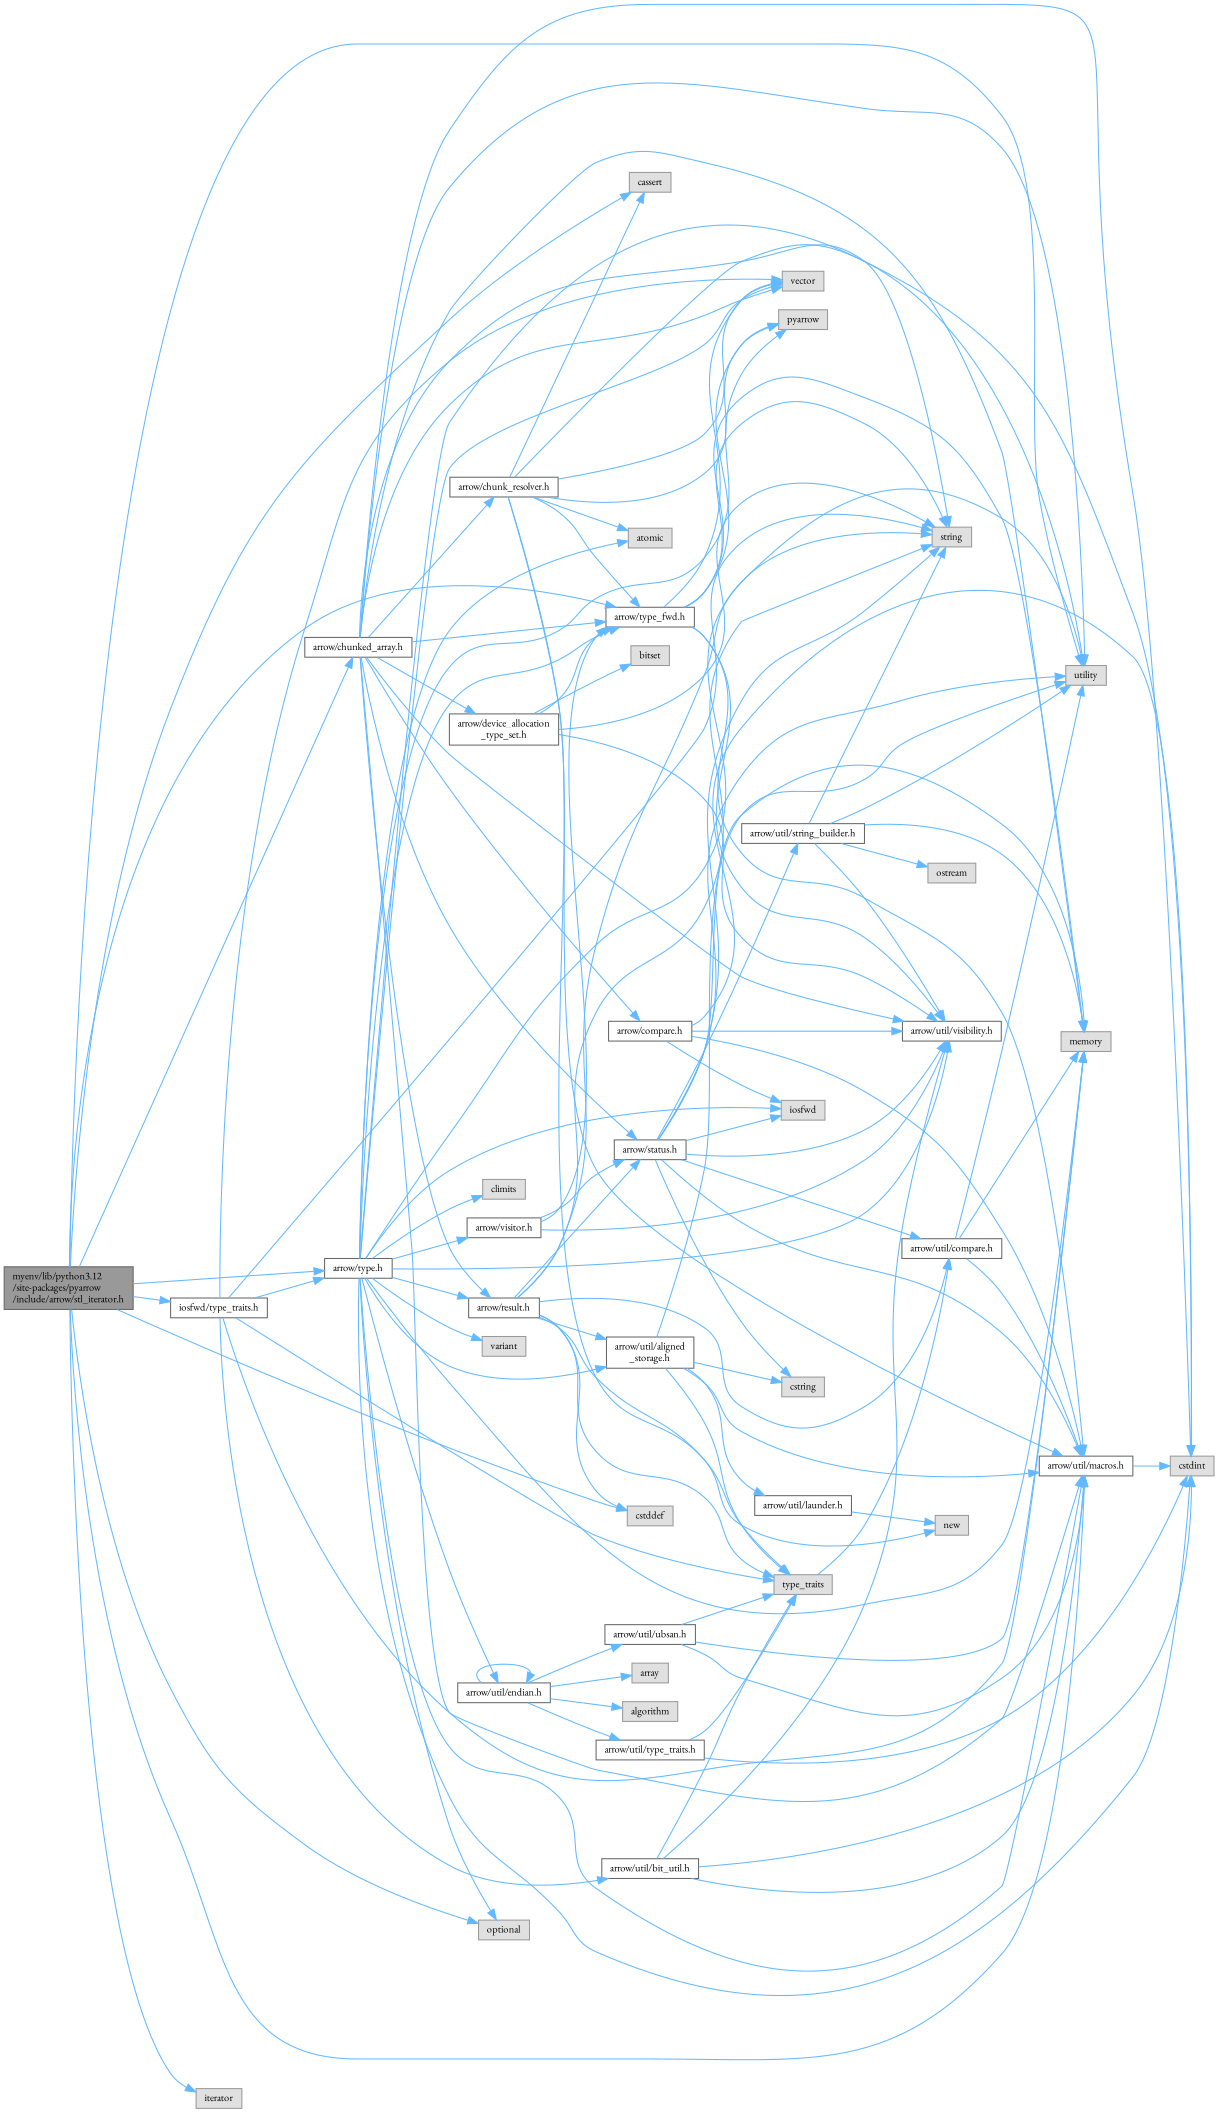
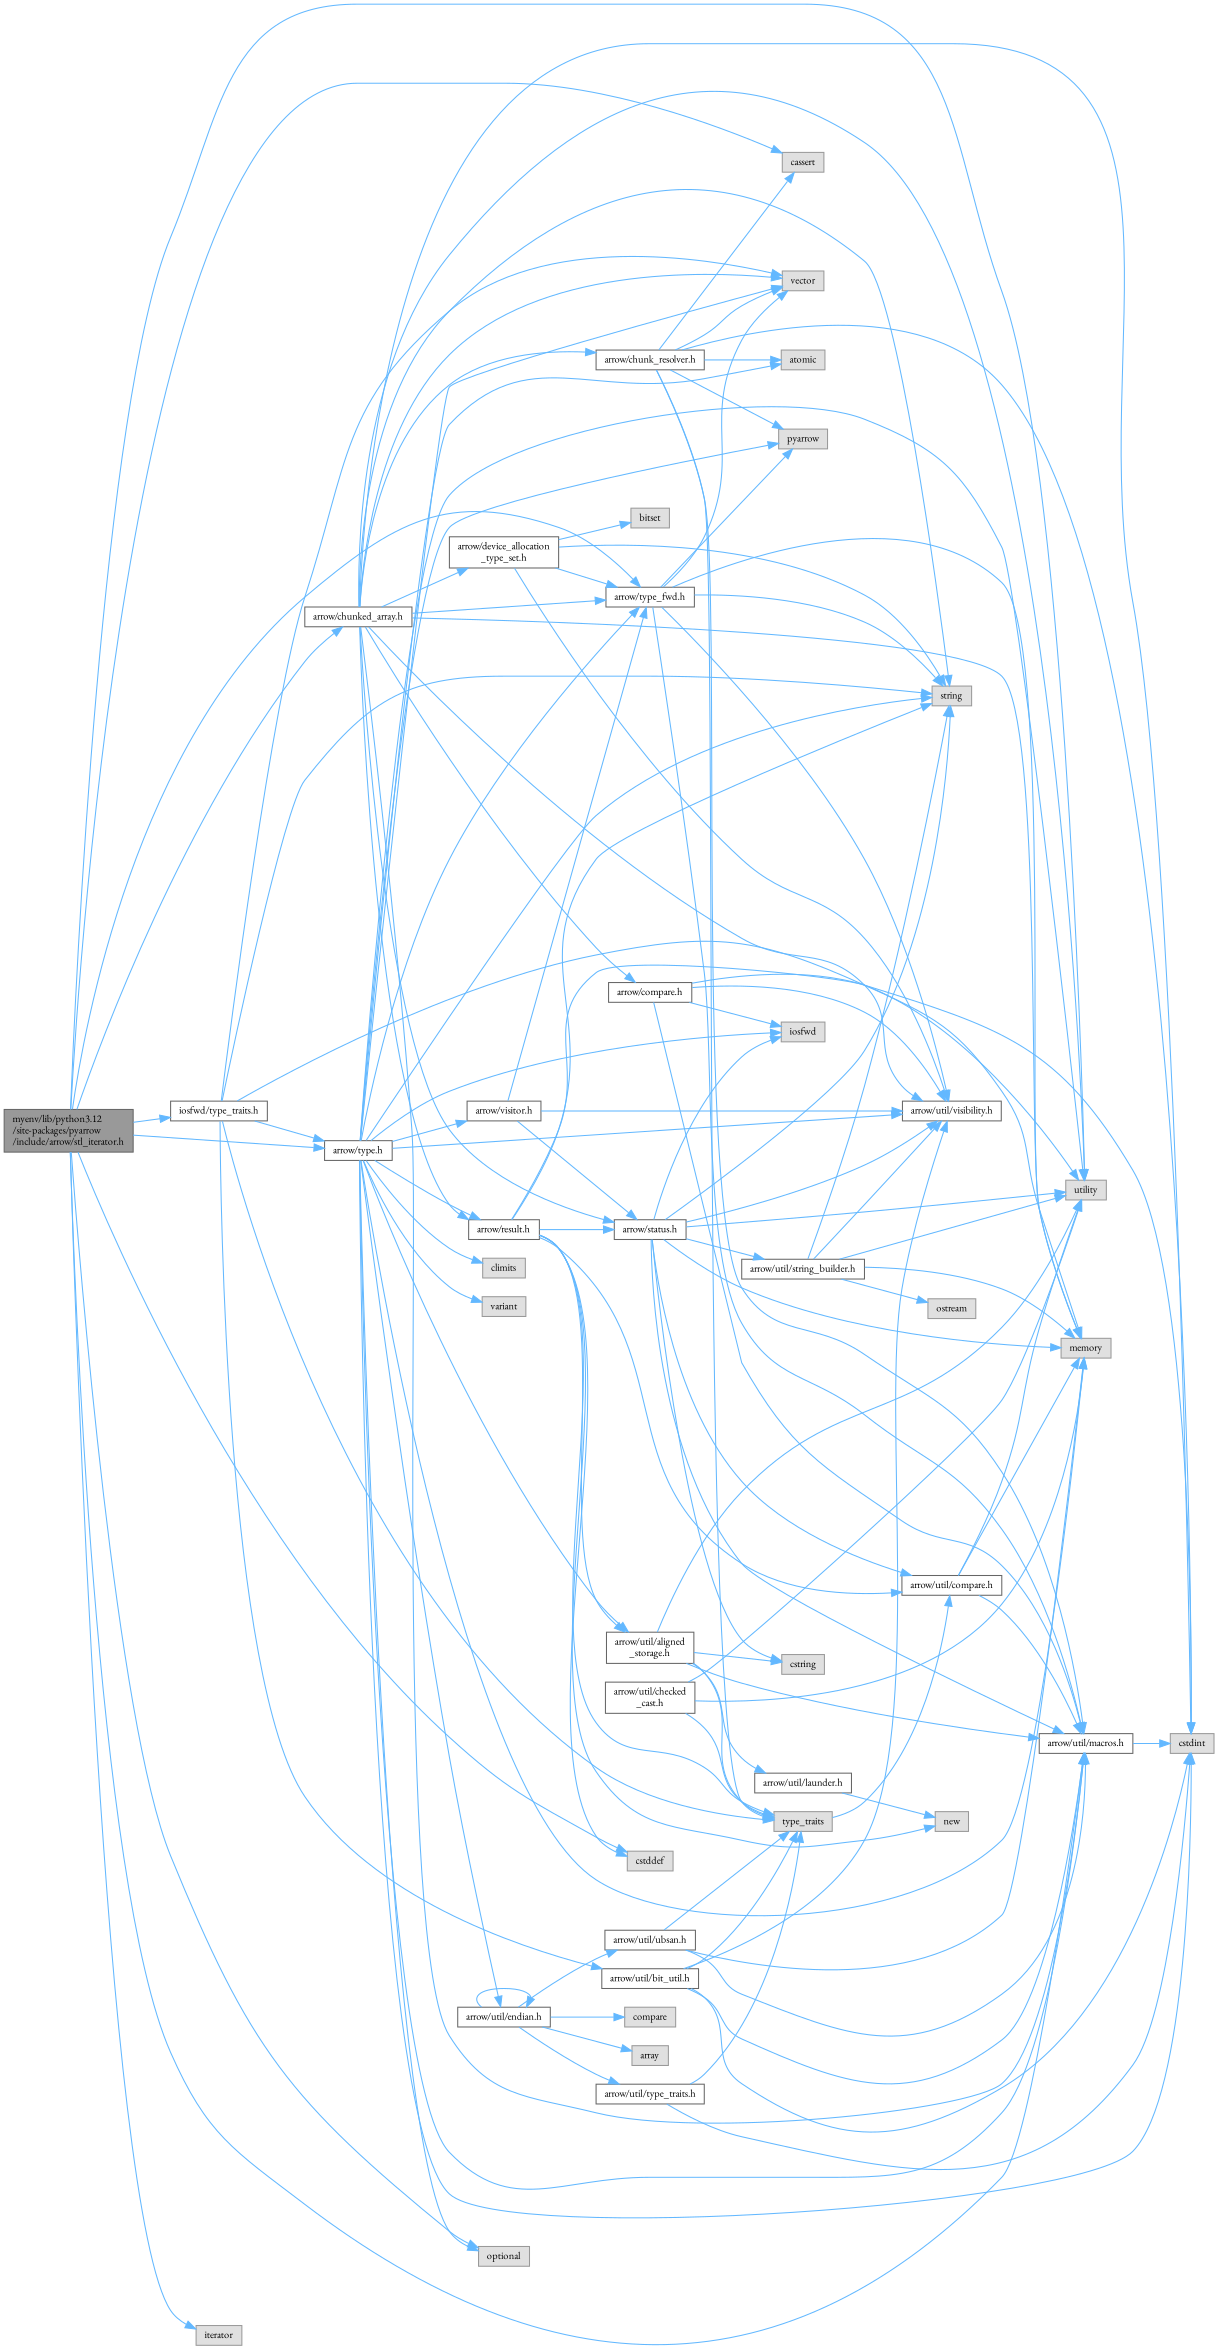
edge "arrow/chunk_resolver.h" -> "arrow/type_fwd.h": removed
node "arrow/util/checked _cast.h": added
node "algorithm": label "algorithm" -> "compare"
